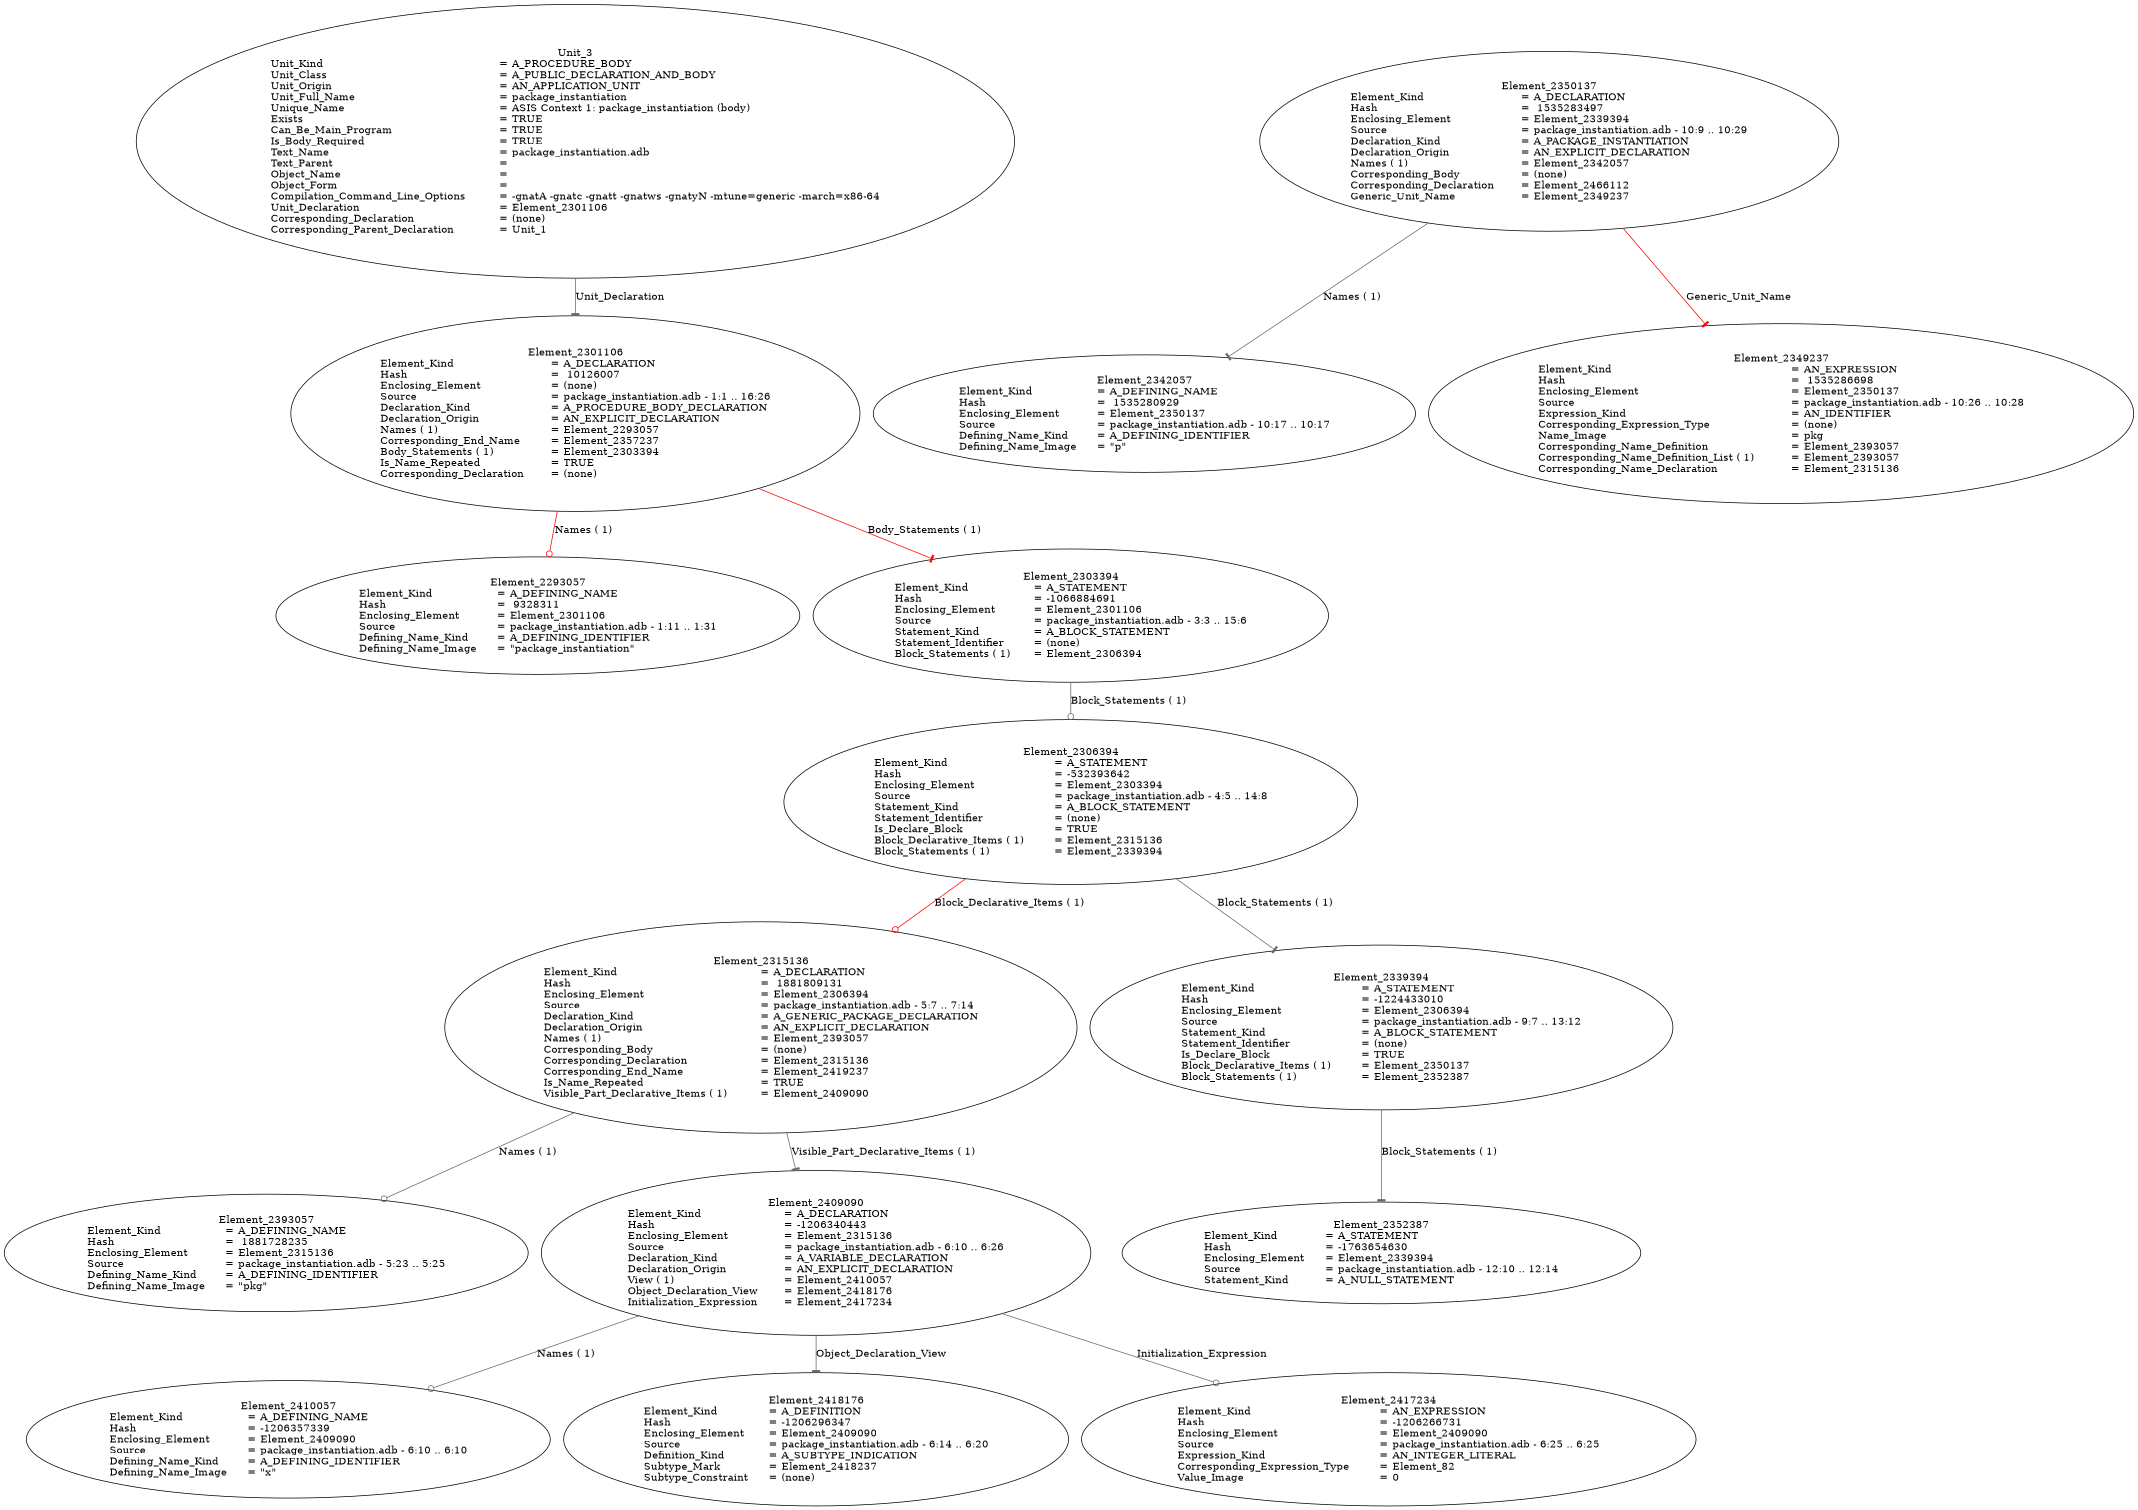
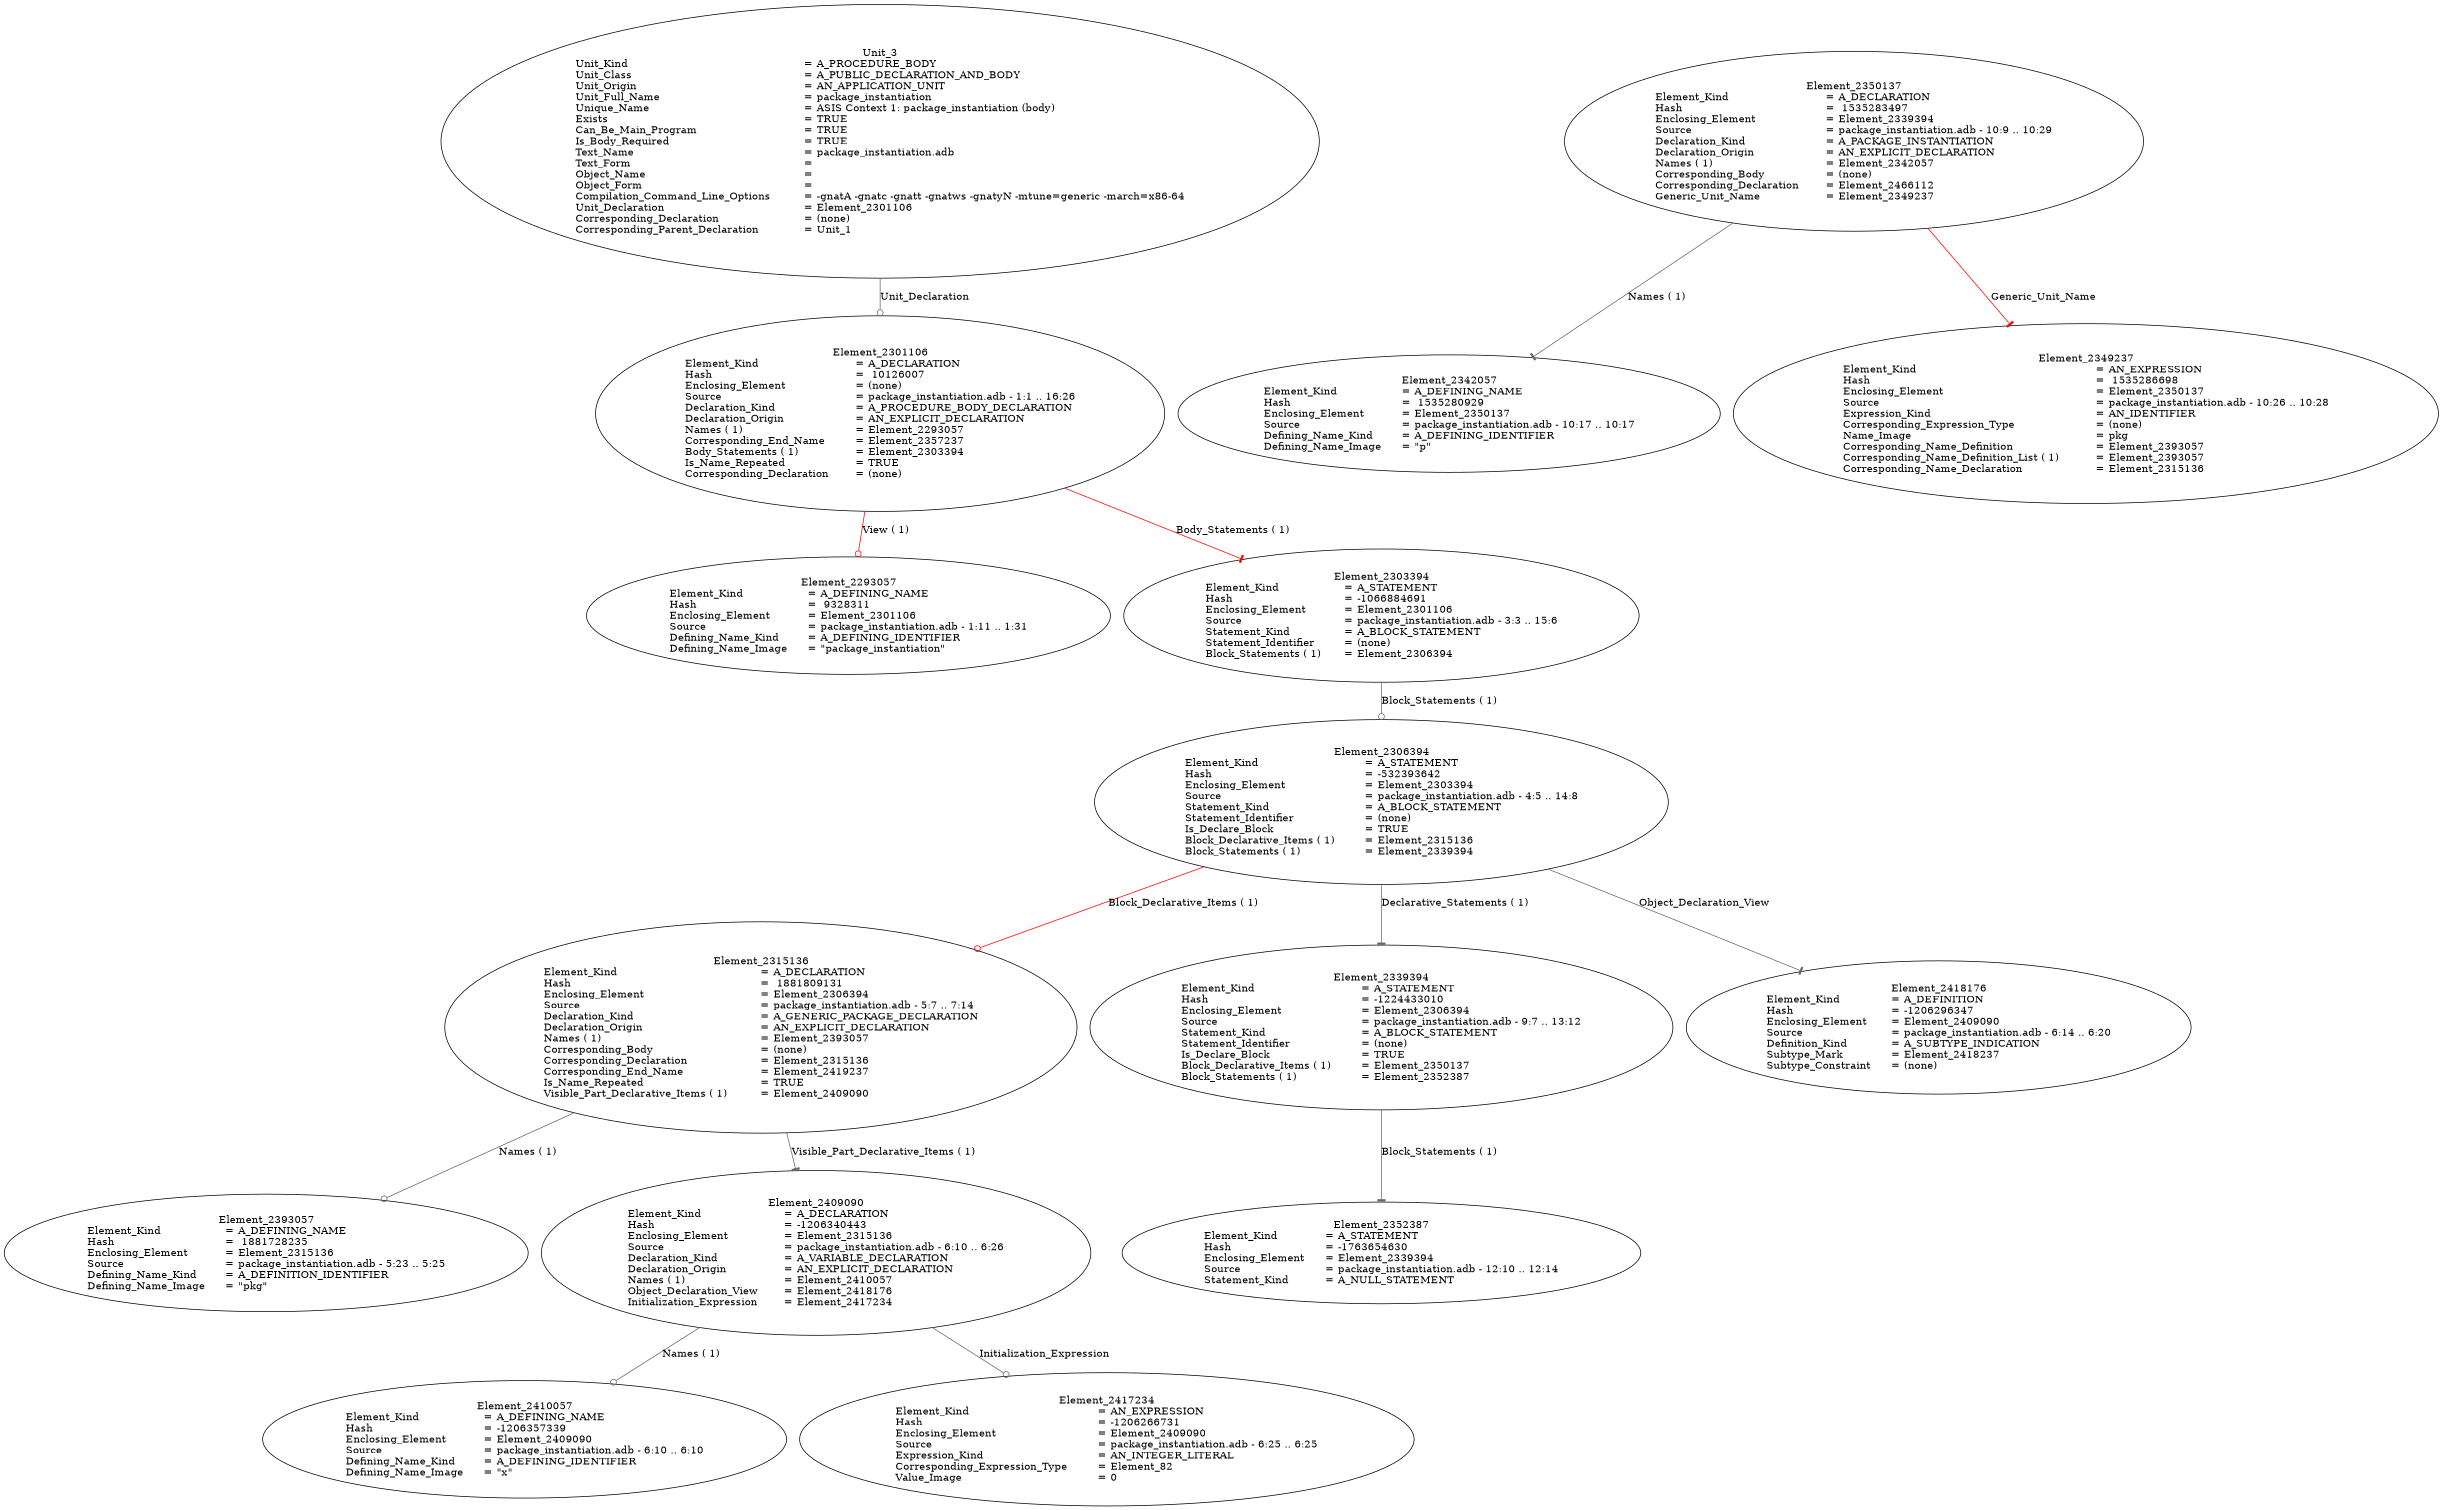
node "Unit_3": text "Text_Parent" -> "Text_Form"
edge "Unit_3" -> "Element_2301106": arrowhead tee -> odot
edge "Element_2301106" -> "Element_2293057": label "Names ( 1)" -> "View ( 1)"
edge "Element_2306394" -> "Element_2339394": label "Block_Statements ( 1)" -> "Declarative_Statements ( 1)"
node "Element_2393057": text "A_DEFINING_IDENTIFIER" -> "A_DEFINITION_IDENTIFIER"
node "Element_2409090": text "View ( 1)" -> "Names ( 1)"
edge "Element_2409090" -> "Element_2418176": now "Element_2306394" -> "Element_2418176"
